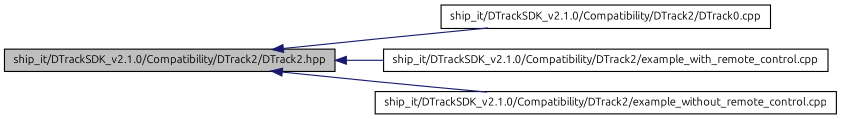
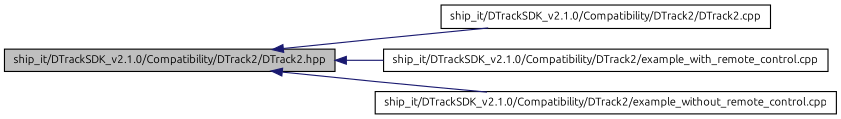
node "ship_it/DTrackSDK_v2.1.0/Compatibility/DTrack2/DTrack0.cpp": label "ship_it/DTrackSDK_v2.1.0/Compatibility/DTrack2/DTrack0.cpp" -> "ship_it/DTrackSDK_v2.1.0/Compatibility/DTrack2/DTrack2.cpp"
